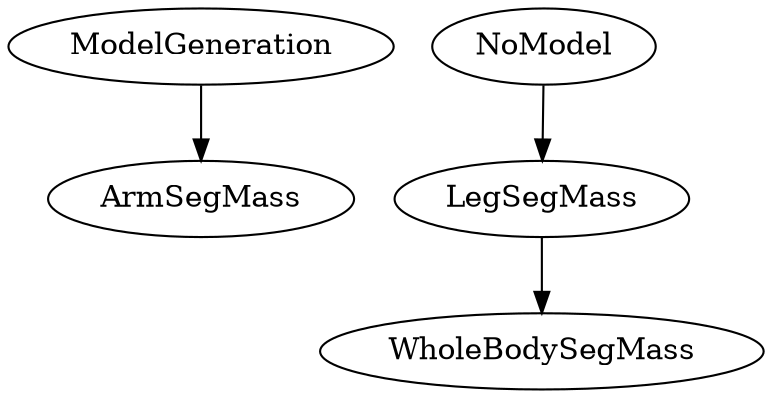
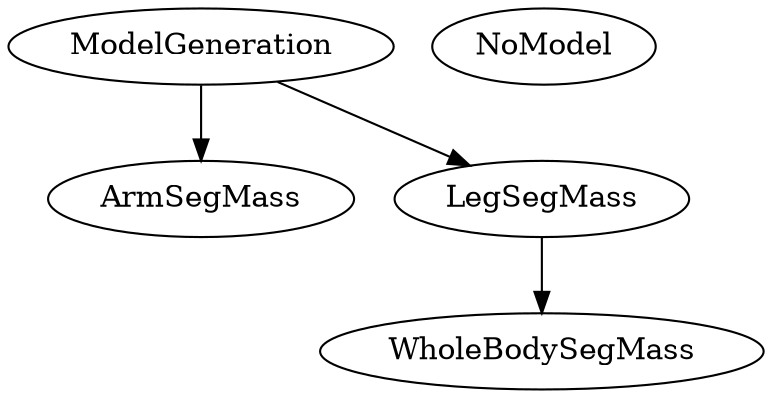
edge "NoModel" -> "LegSegMass": now "ModelGeneration" -> "LegSegMass"
